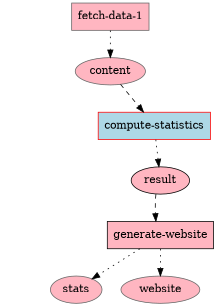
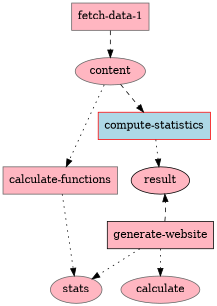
edge "fetch-data-1" -> "content": style dotted -> dashed
node "calculate-functions": added
edge "result" -> "generate-website": reversed
node "website": label "website" -> "calculate"
